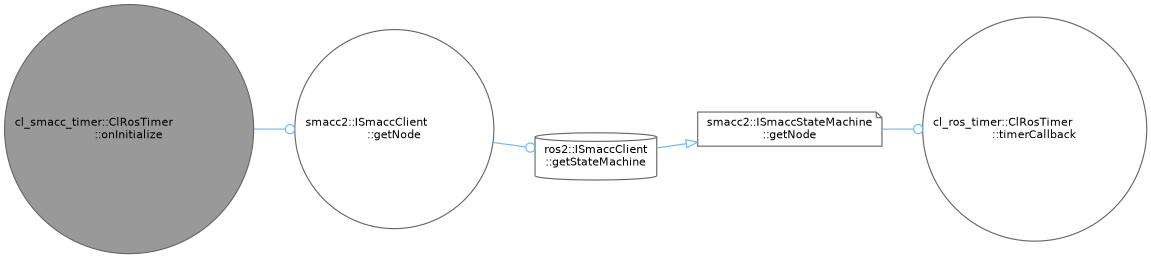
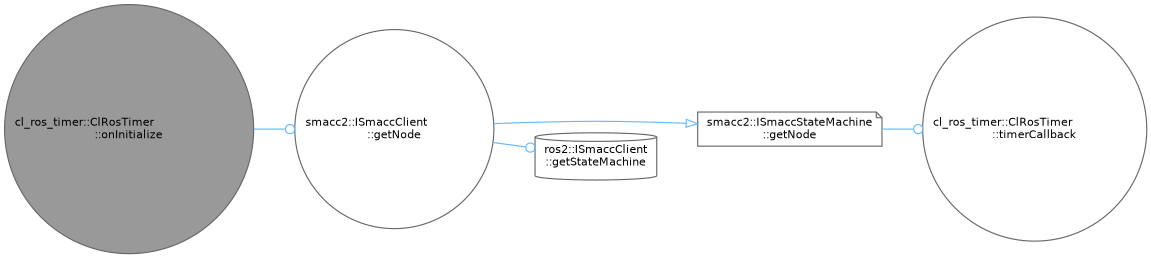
node "cl_smacc_timer::ClRosTimer ::onInitialize": label "cl_smacc_timer::ClRosTimer ::onInitialize" -> "cl_ros_timer::ClRosTimer ::onInitialize"
edge "ros2::ISmaccClient ::getStateMachine" -> "smacc2::ISmaccStateMachine ::getNode": now "smacc2::ISmaccClient ::getNode" -> "smacc2::ISmaccStateMachine ::getNode"
